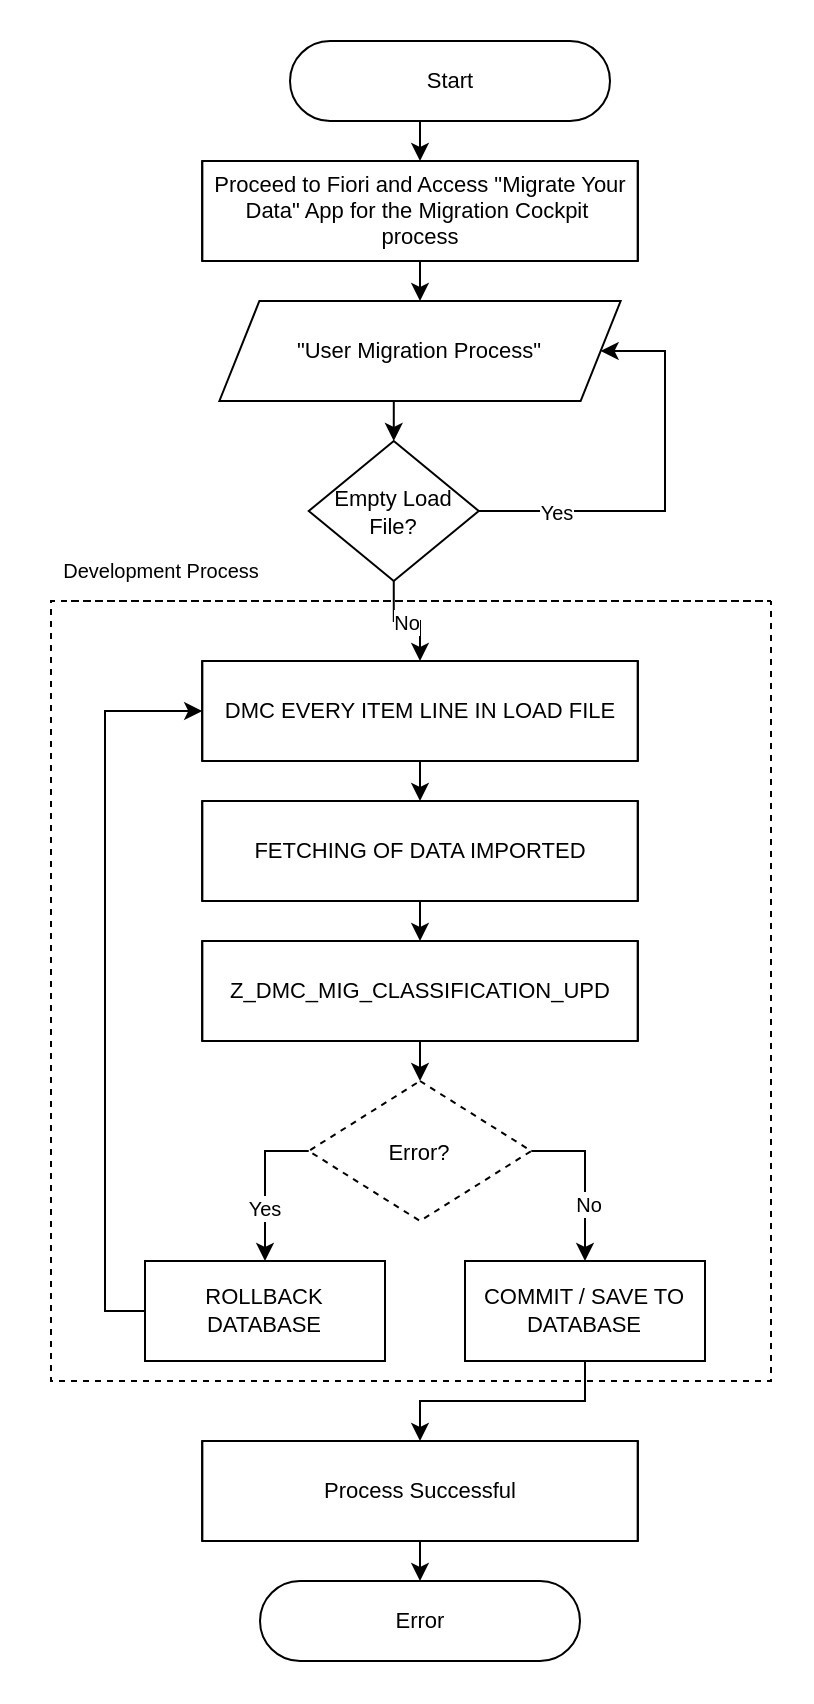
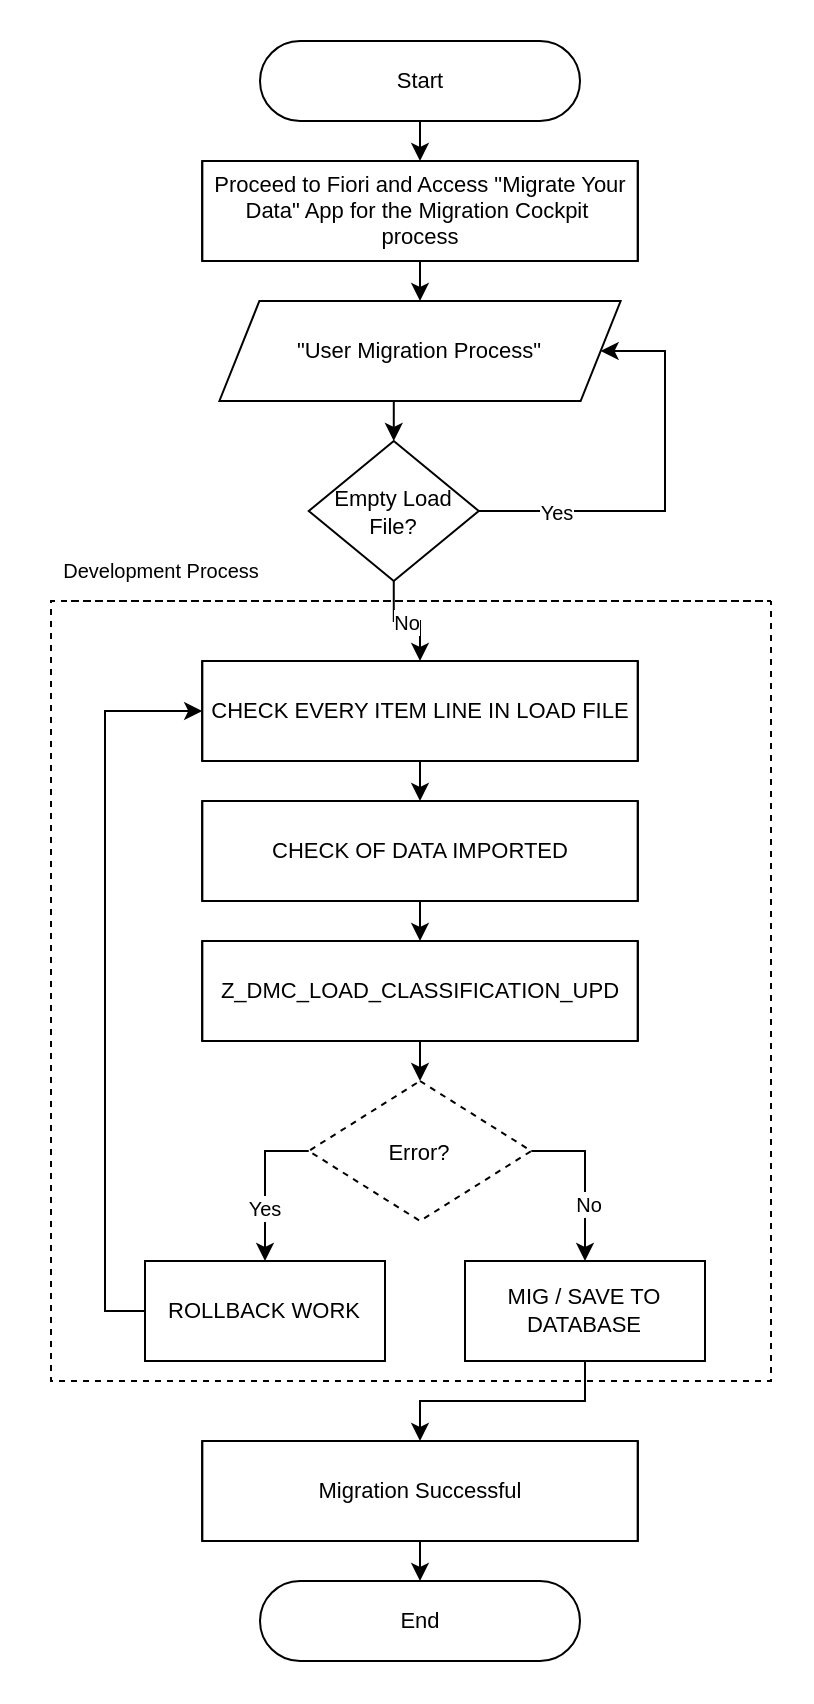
node "Start": moved (450, 81) -> (420, 81)
node "DMC EVERY ITEM LINE IN LOAD FILE": label "DMC EVERY ITEM LINE IN LOAD FILE" -> "CHECK EVERY ITEM LINE IN LOAD FILE"
node "FETCHING OF DATA IMPORTED": label "FETCHING OF DATA IMPORTED" -> "CHECK OF DATA IMPORTED"
node "Z_DMC_MIG_CLASSIFICATION_UPD": label "Z_DMC_MIG_CLASSIFICATION_UPD" -> "Z_DMC_LOAD_CLASSIFICATION_UPD"
node "ROLLBACK DATABASE": label "ROLLBACK DATABASE" -> "ROLLBACK WORK"
node "COMMIT / SAVE TO DATABASE": label "COMMIT / SAVE TO DATABASE" -> "MIG / SAVE TO DATABASE"
node "Process Successful": label "Process Successful" -> "Migration Successful"
node "Error": label "Error" -> "End"
